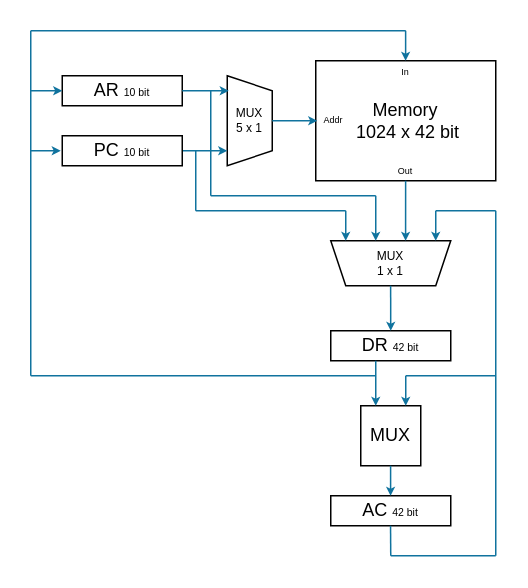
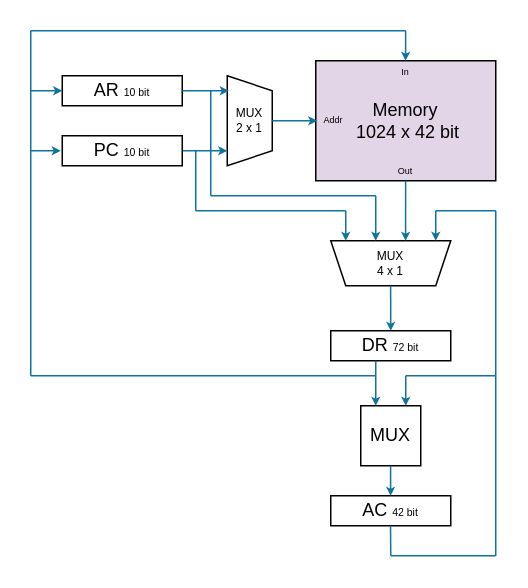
node "MUX 5 x 1": label "MUX 5 x 1" -> "MUX 2 x 1"
node "Memory 1024 x 42 bit": fillcolor #ffffff -> #e1d5e7
node "MUX 1 x 1": label "MUX 1 x 1" -> "MUX 4 x 1"
node "DR 42 bit": label "DR 42 bit" -> "DR 72 bit"
